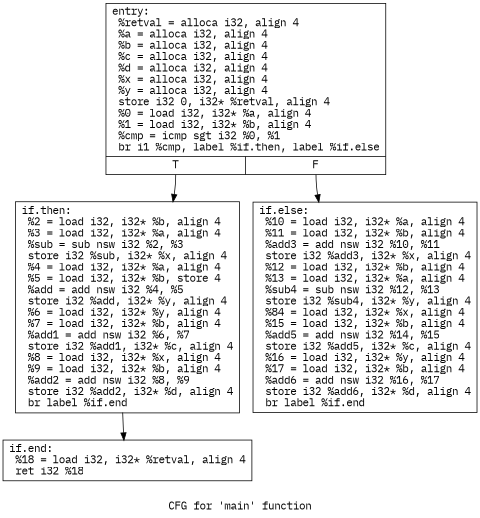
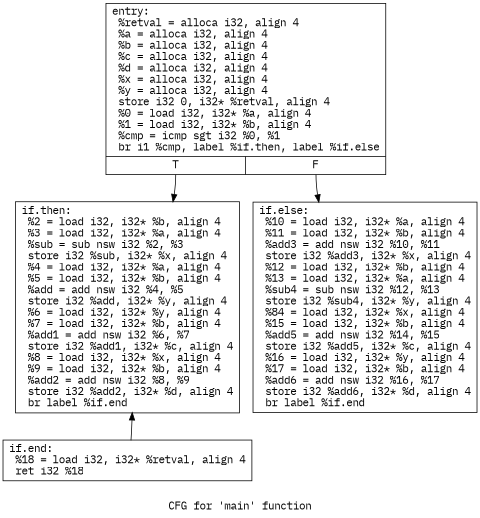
node "if.then:": text "%5 = load i32, i32* %b, store 4" -> "%5 = load i32, i32* %b, align 4"
edge "if.then:" -> "if.end:": reversed
